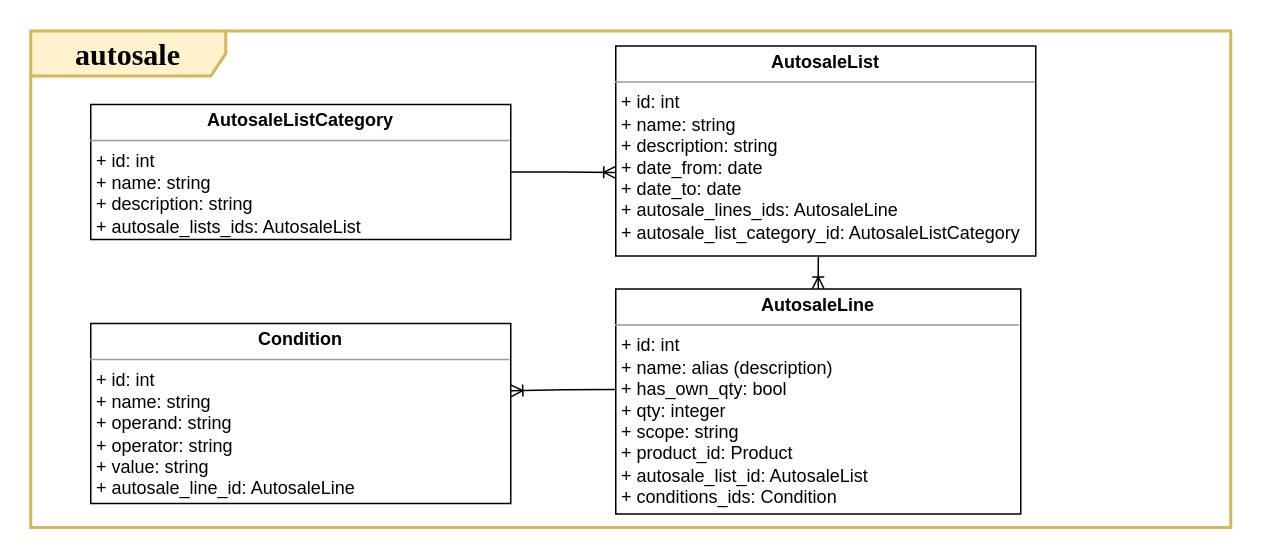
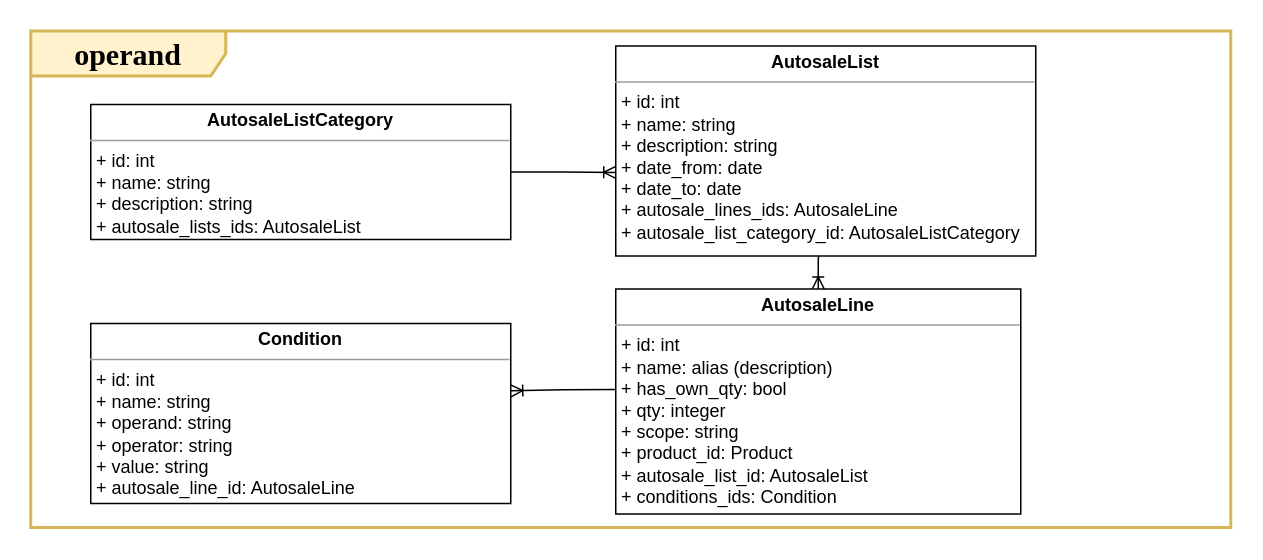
node "autosale": label "autosale" -> "operand"
